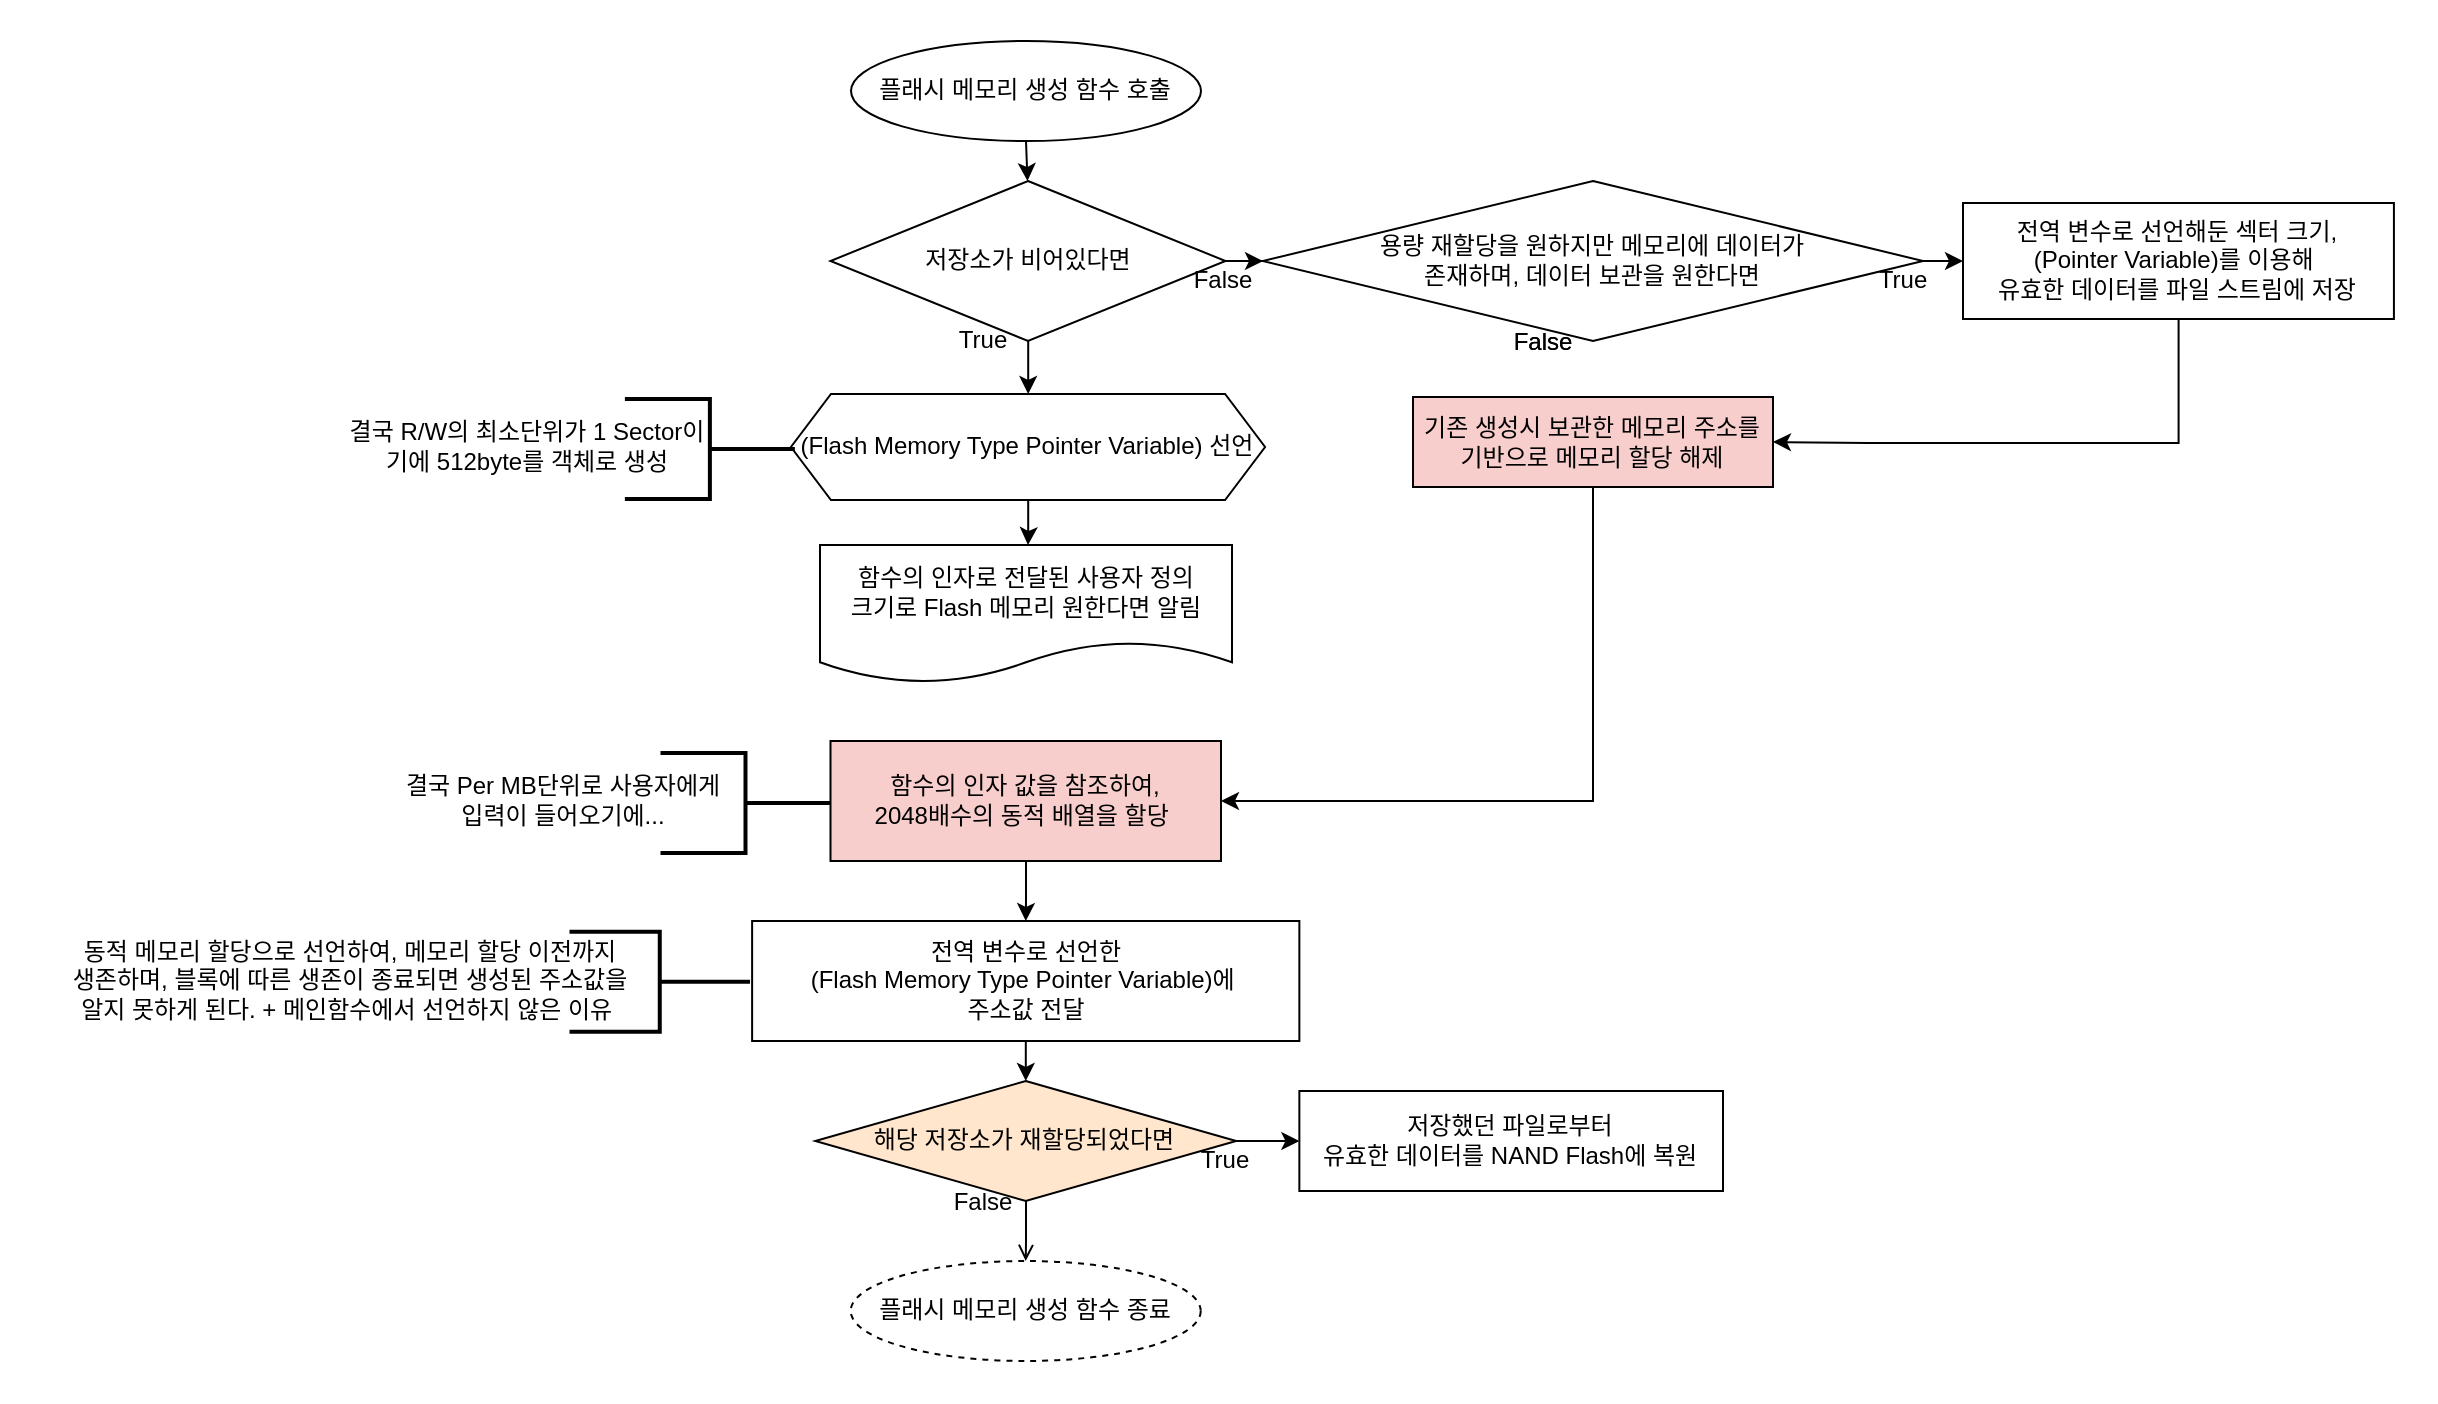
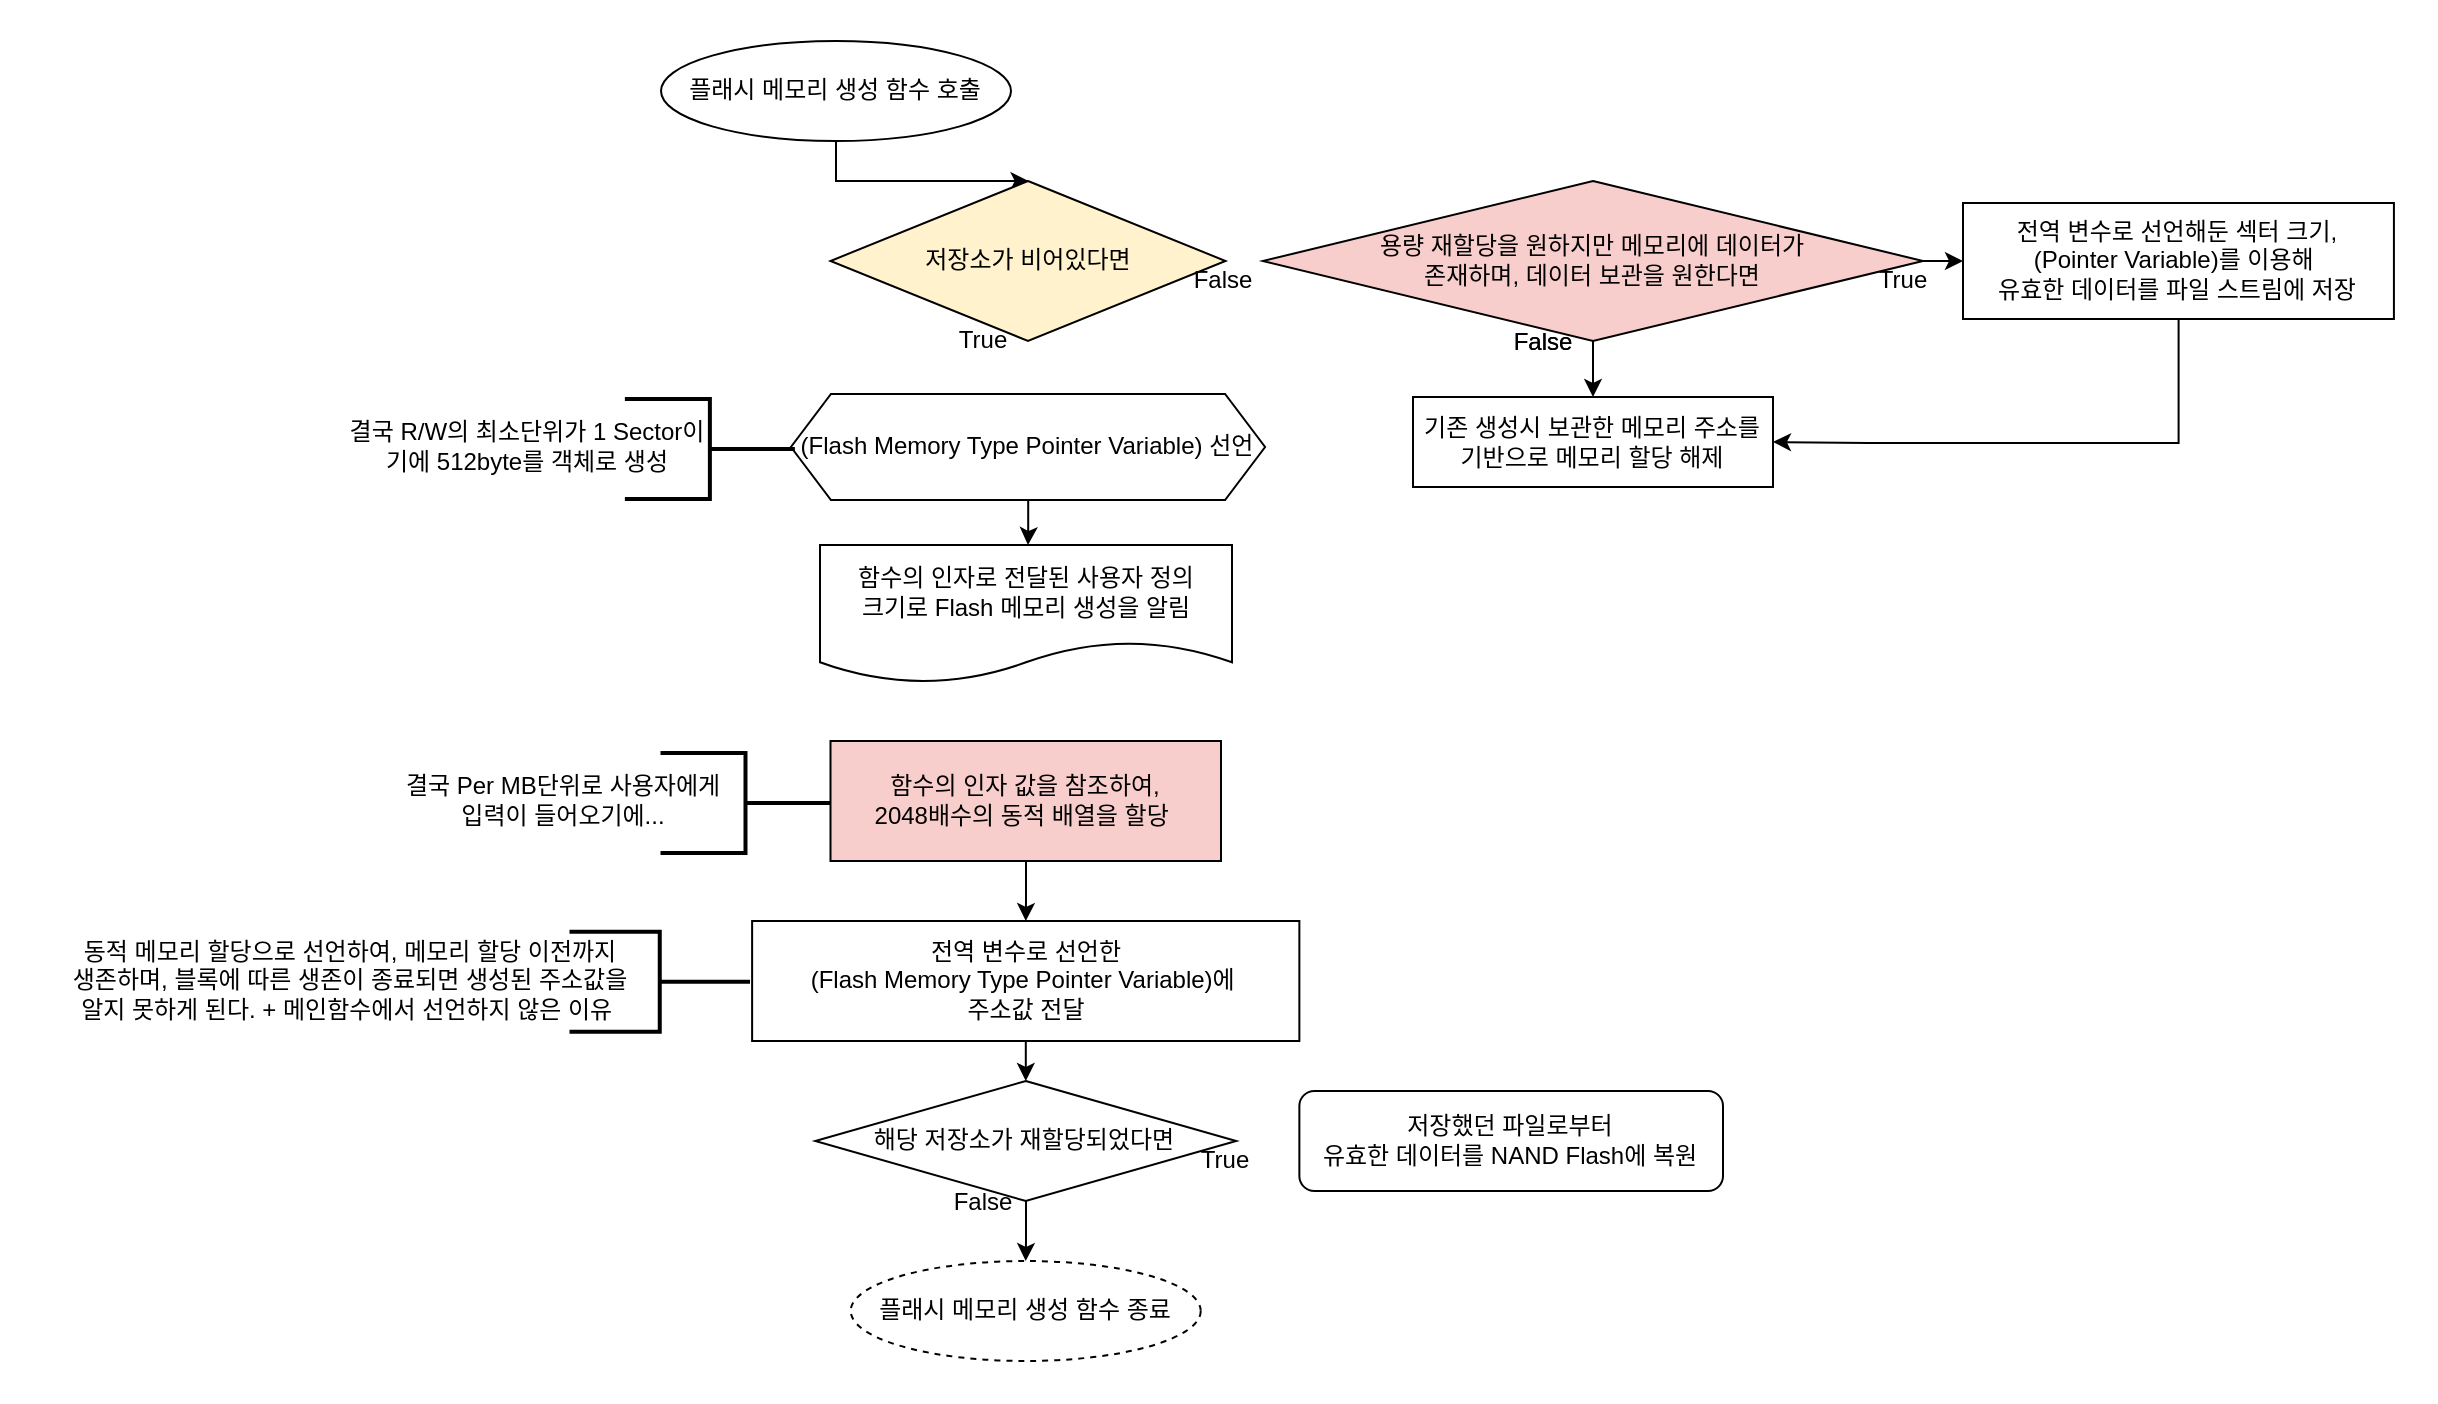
node "플래시 메모리 생성 함수 호출": moved (1026, 91) -> (836, 91)
node "저장소가 비어있다면": fillcolor #ffffff -> #fff2cc
edge "저장소가 비어있다면" -> "용량 재할당을 원하지만 메모리에 데이터가 존재하며, 데이터 보관을 원한다면": removed
node "용량 재할당을 원하지만 메모리에 데이터가 존재하며, 데이터 보관을 원한다면": fillcolor #ffffff -> #f8cecc
edge "저장소가 비어있다면" -> "(Flash Memory Type Pointer Variable) 선언": removed
edge "용량 재할당을 원하지만 메모리에 데이터가 존재하며, 데이터 보관을 원한다면" -> "기존 생성시 보관한 메모리 주소를 기반으로 메모리 할당 해제": added
node "기존 생성시 보관한 메모리 주소를 기반으로 메모리 할당 해제": fillcolor #f8cecc -> #ffffff
node "함수의 인자로 전달된 사용자 정의 크기로 Flash 메모리 원한다면 알림": label "함수의 인자로 전달된 사용자 정의 크기로 Flash 메모리 원한다면 알림" -> "함수의 인자로 전달된 사용자 정의 크기로 Flash 메모리 생성을 알림"
edge "기존 생성시 보관한 메모리 주소를 기반으로 메모리 할당 해제" -> "함수의 인자 값을 참조하여, 2048배수의 동적 배열을 할당": removed
node "해당 저장소가 재할당되었다면": fillcolor #ffe6cc -> #ffffff
edge "해당 저장소가 재할당되었다면" -> "저장했던 파일로부터 유효한 데이터를 NAND Flash에 복원": removed
node "저장했던 파일로부터 유효한 데이터를 NAND Flash에 복원": shape rectangle -> rounded rectangle
edge "해당 저장소가 재할당되었다면" -> "플래시 메모리 생성 함수 종료": arrowhead open -> classic
